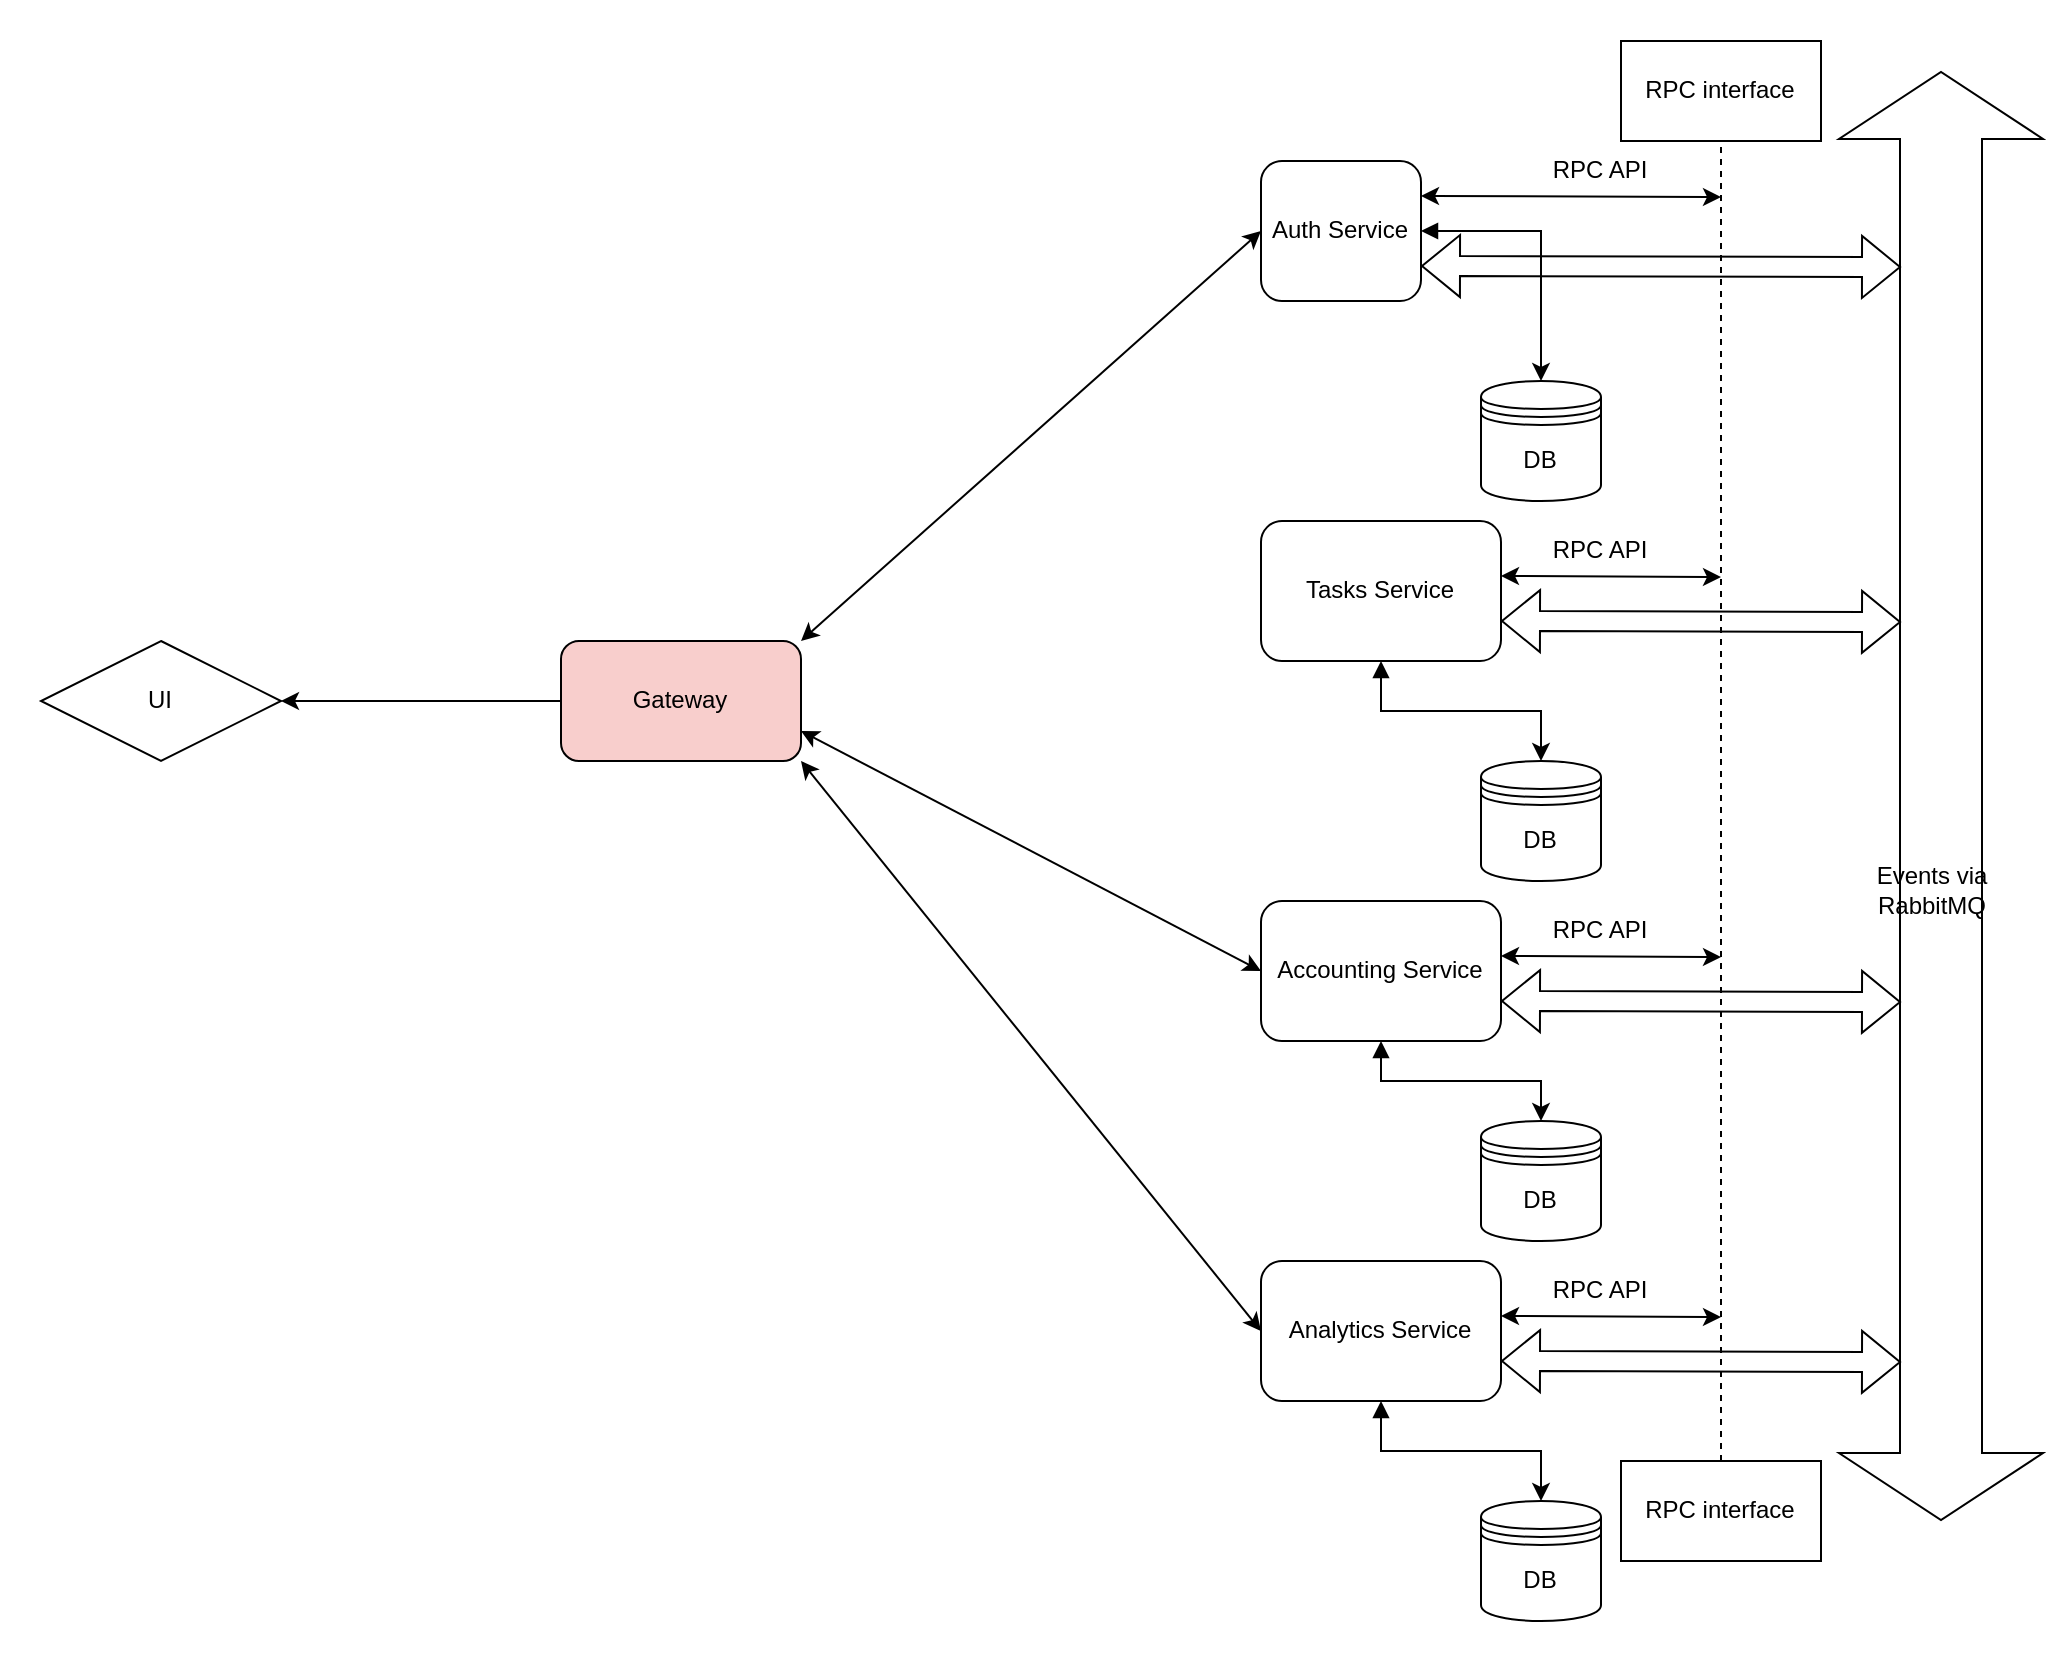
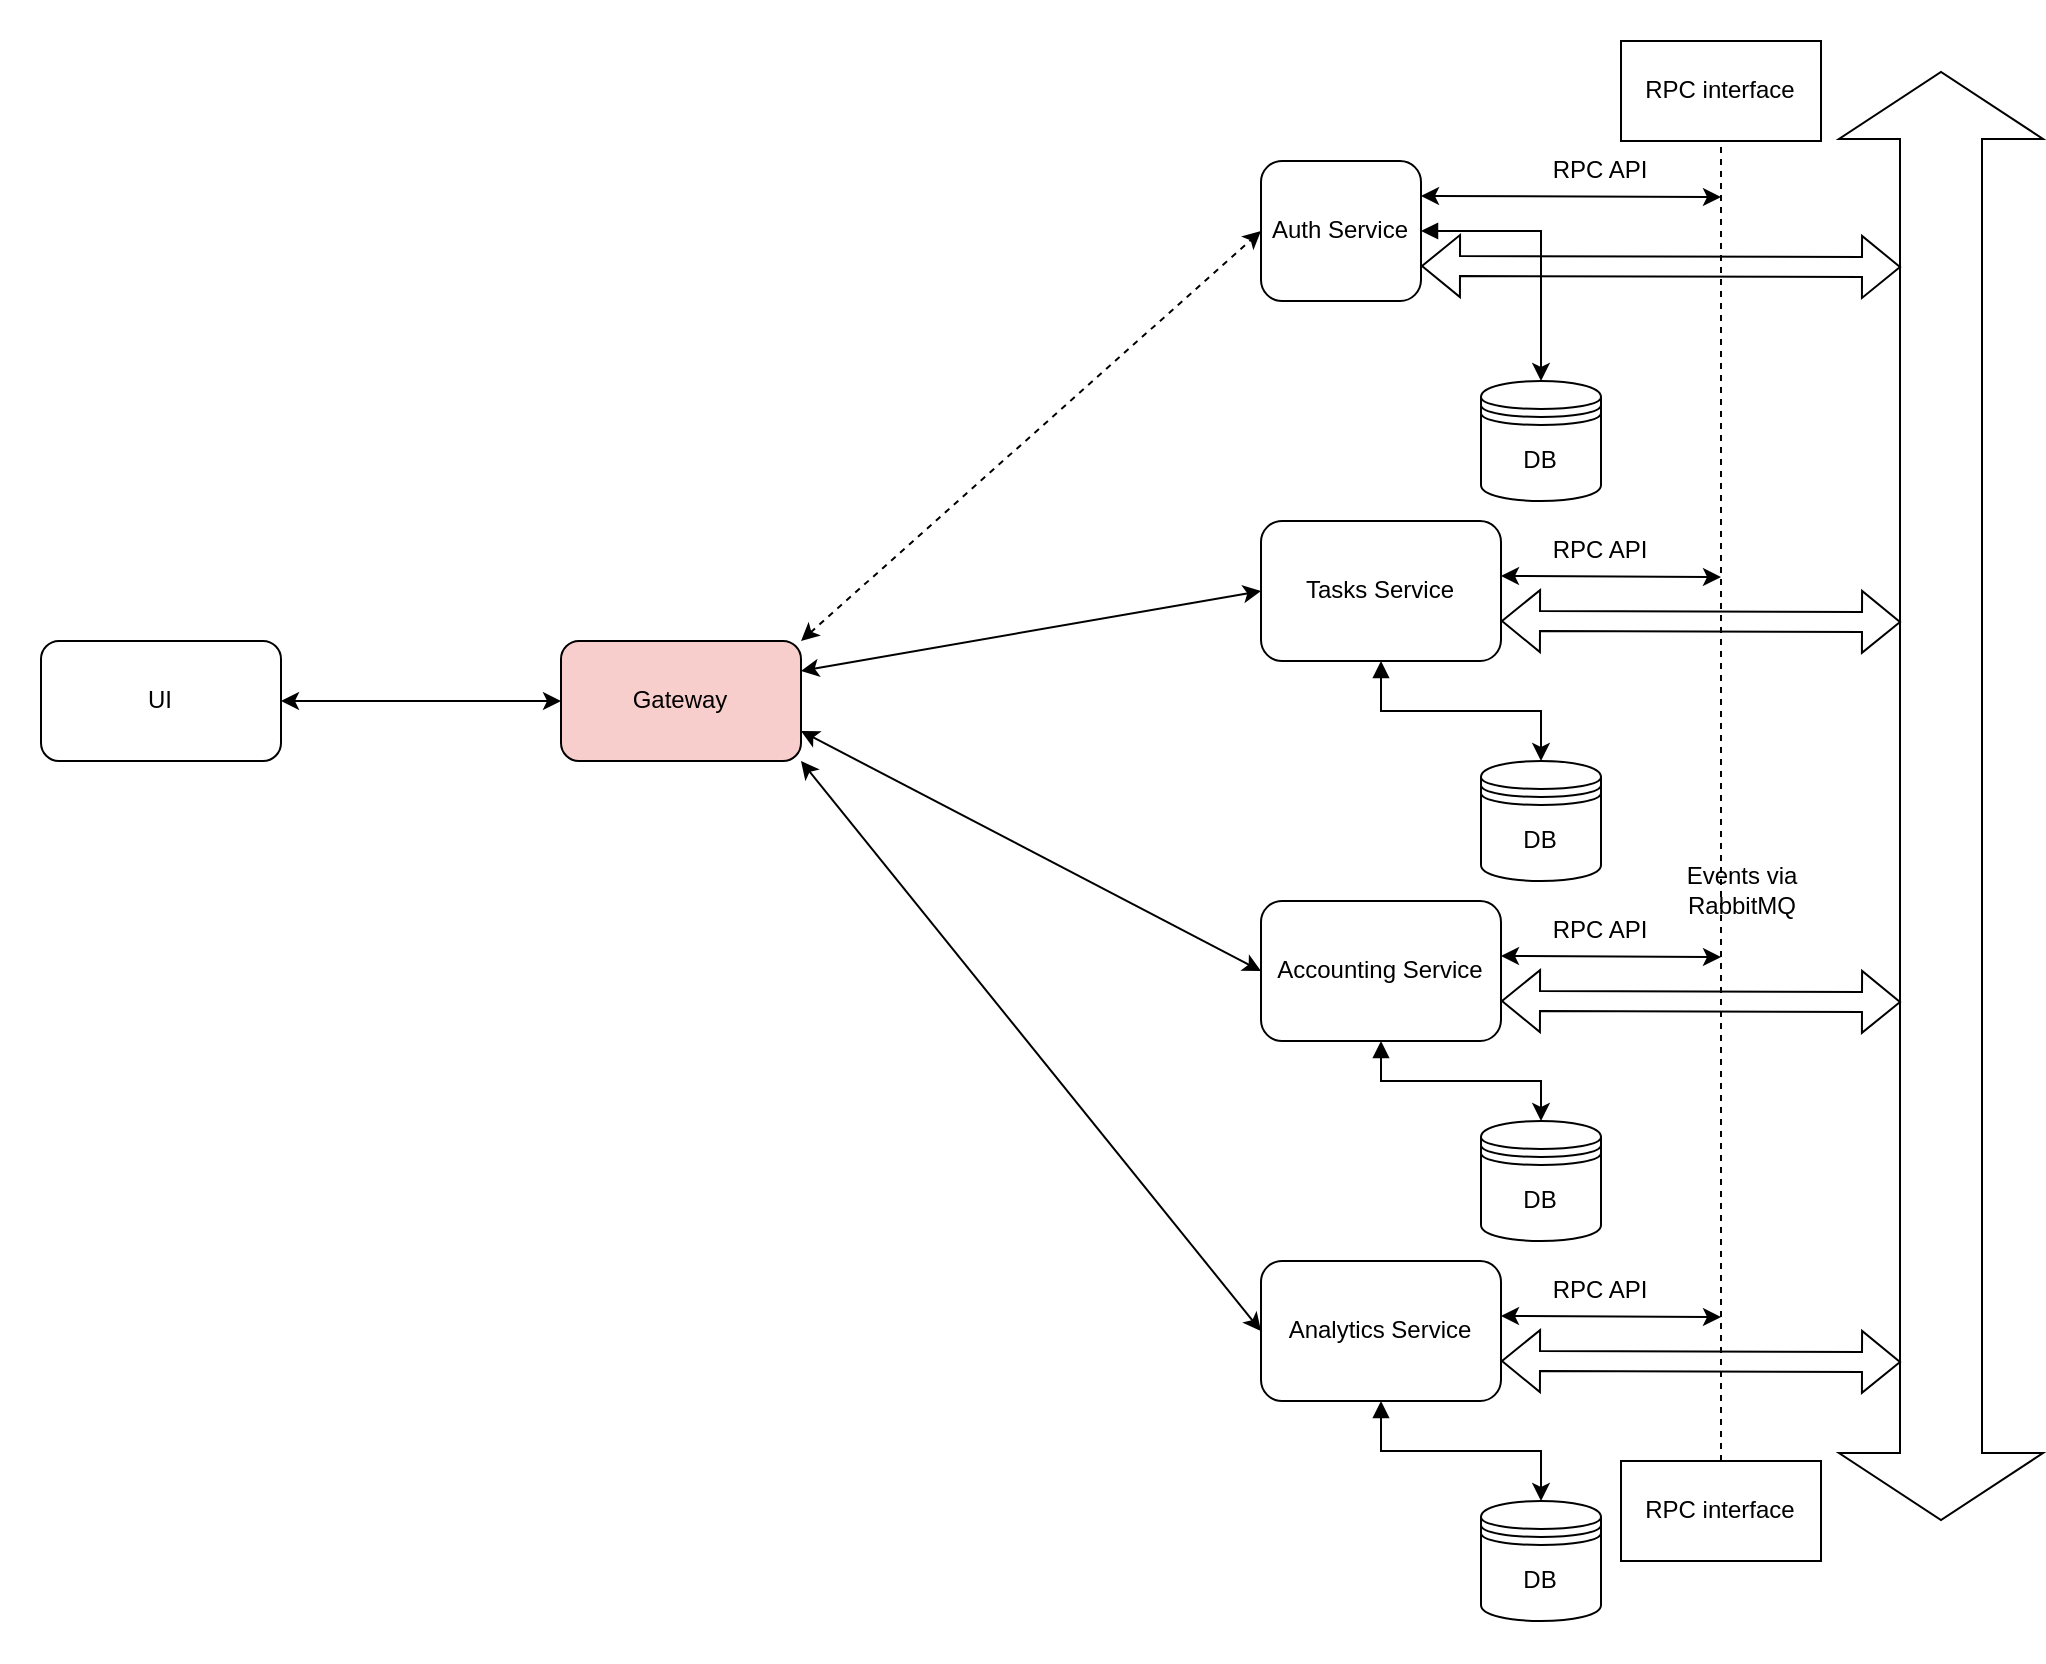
edge "Auth Service" -- "Gateway": style solid -> dashed
edge "Tasks Service" -- "Gateway": added
node "UI": shape diamond -> rounded rectangle
edge "Gateway" -> "UI": arrowhead none -> classic
node "Events via RabbitMQ": moved (1933, 891) -> (1743, 891)
